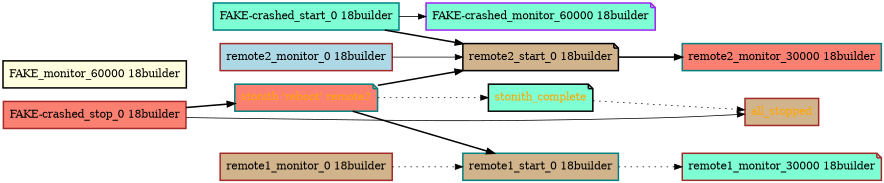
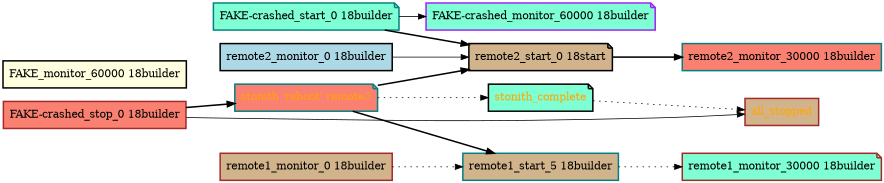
node "FAKE-crashed_start_0 18builder": shape box -> note
node "remote2_monitor_0 18builder": color brown -> black
node "remote2_start_0 18builder": label "remote2_start_0 18builder" -> "remote2_start_0 18start"
node "remote1_start_0 18builder": label "remote1_start_0 18builder" -> "remote1_start_5 18builder"
